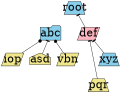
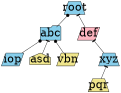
edge "abc" -> "root": added
node "iop": fillcolor khaki -> skyblue
edge "pqr" -> "def": now "pqr" -> "xyz"
